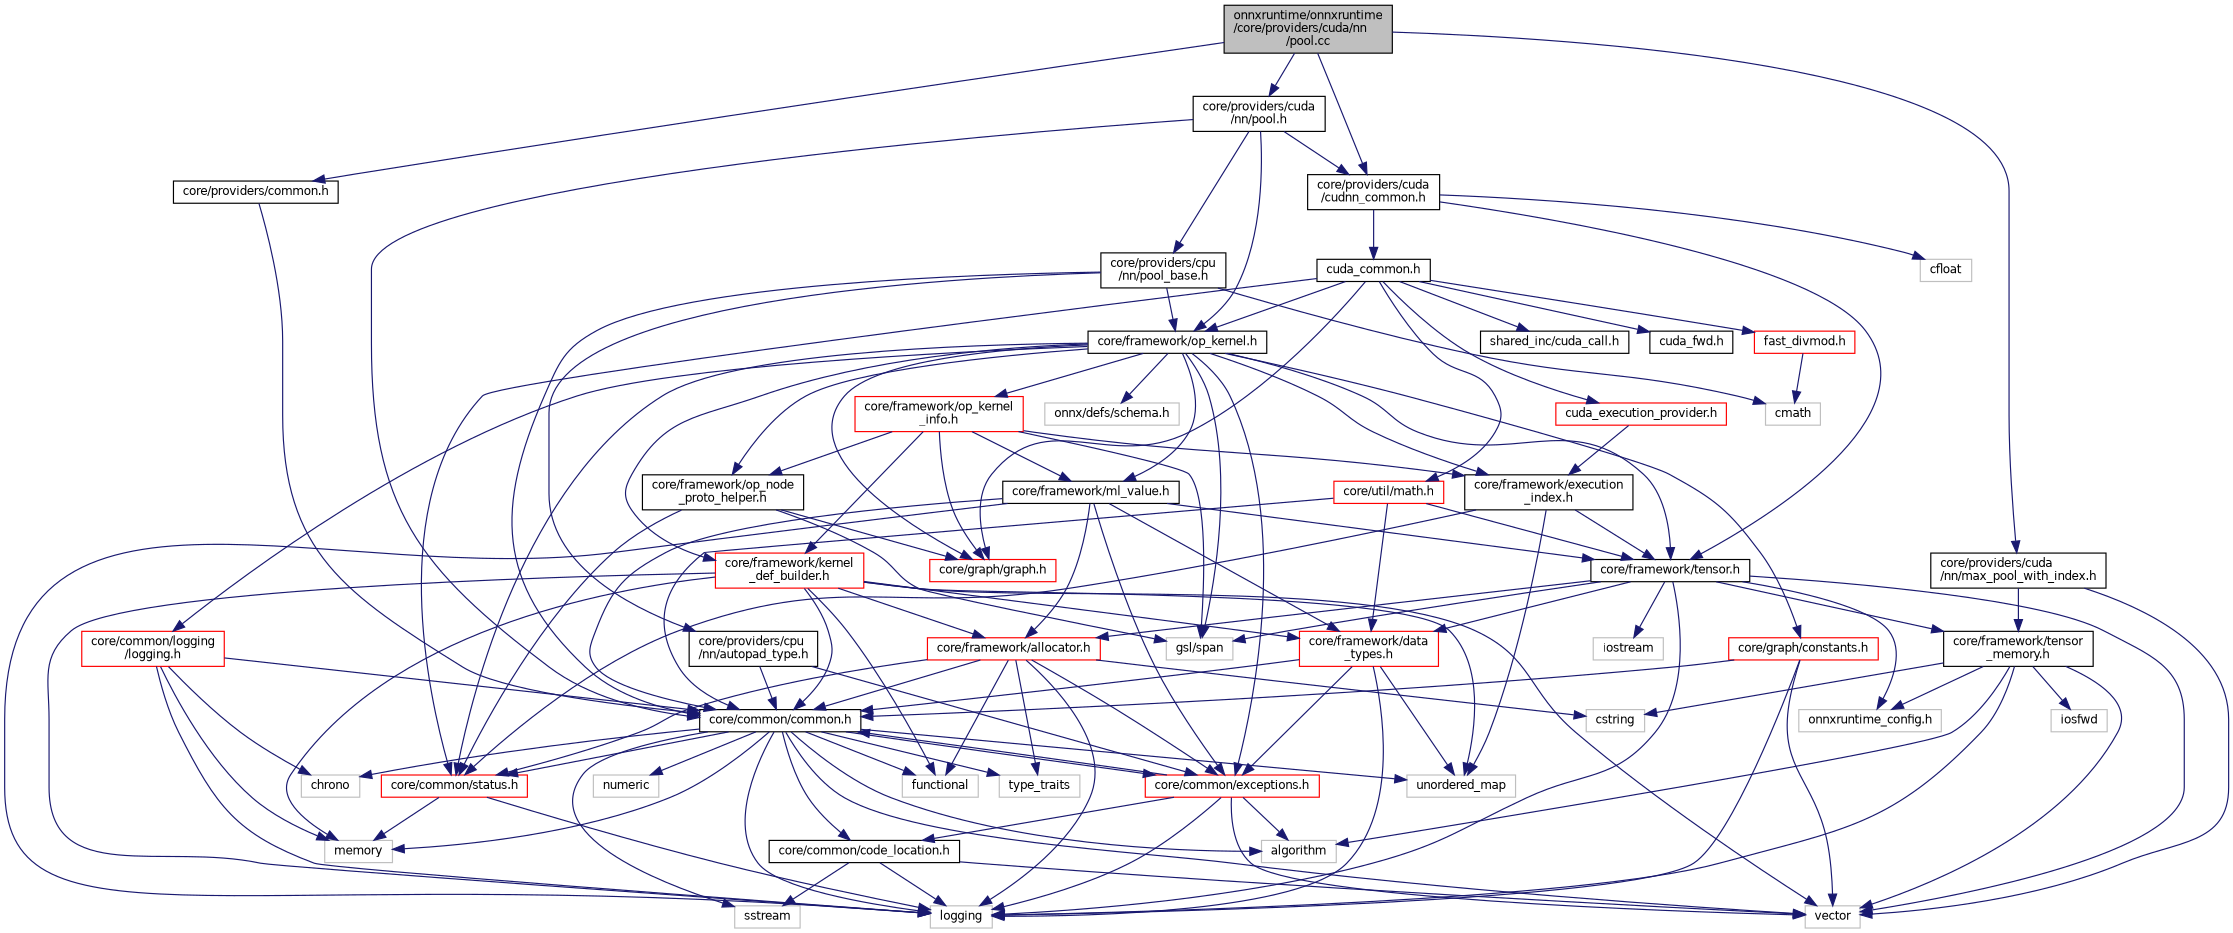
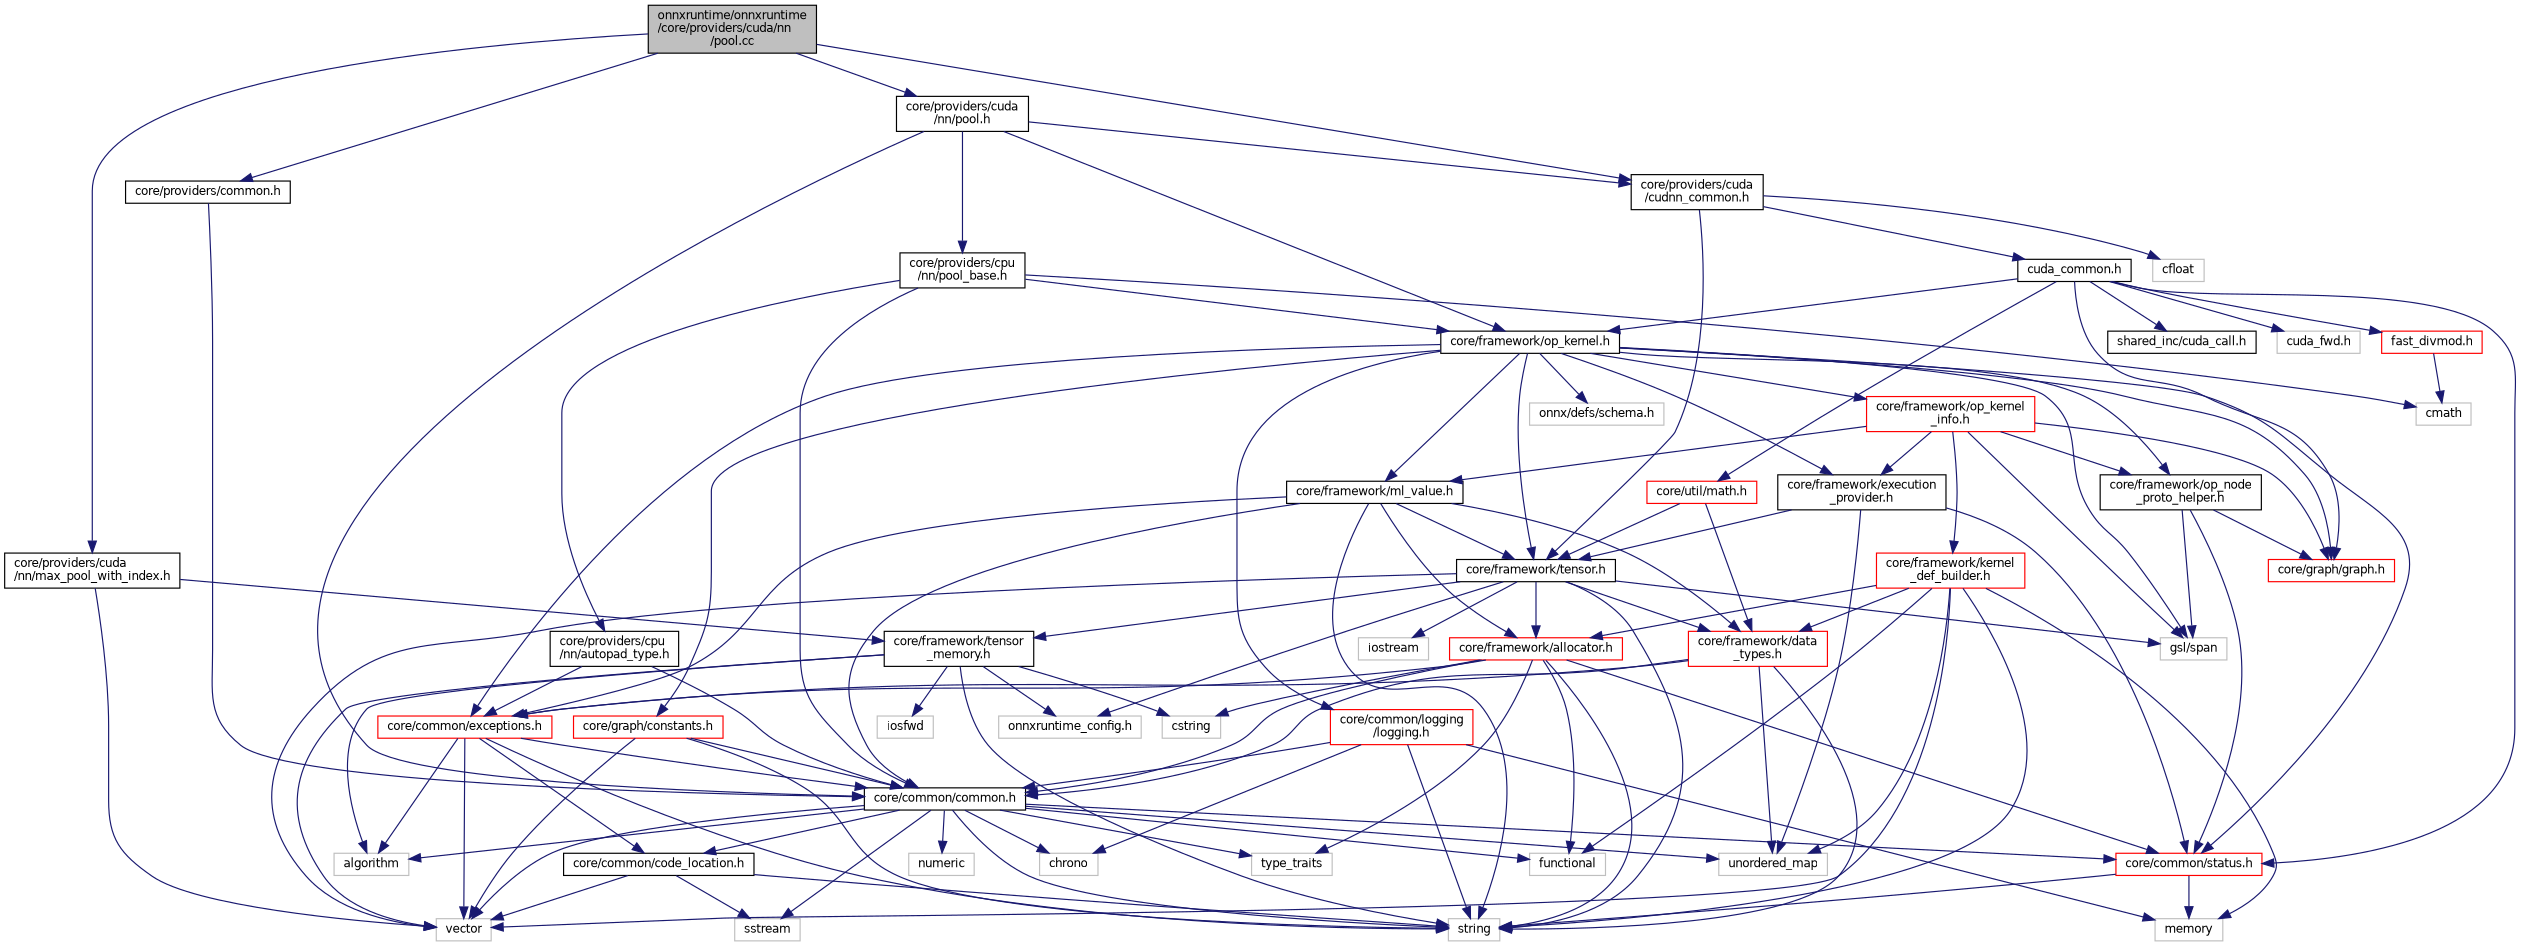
node "cuda_fwd.h": color black -> grey75
edge "core/framework/op_kernel.h" -> "core/framework/kernel _def_builder.h": removed
node "cuda_execution_provider.h": removed
node "core/framework/execution _index.h": label "core/framework/execution _index.h" -> "core/framework/execution _provider.h"
edge "core/util/math.h" -> "core/common/common.h": removed
edge "core/framework/kernel _def_builder.h" -> "core/common/common.h": removed
edge "core/common/common.h" -> "core/common/exceptions.h": removed
edge "core/common/common.h" -> "memory": removed
node "logging": label "logging" -> "string"
